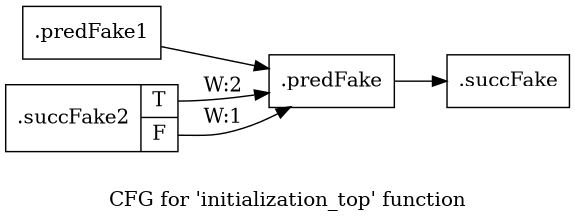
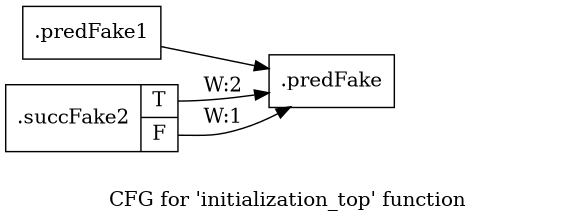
node ".succFake": removed
